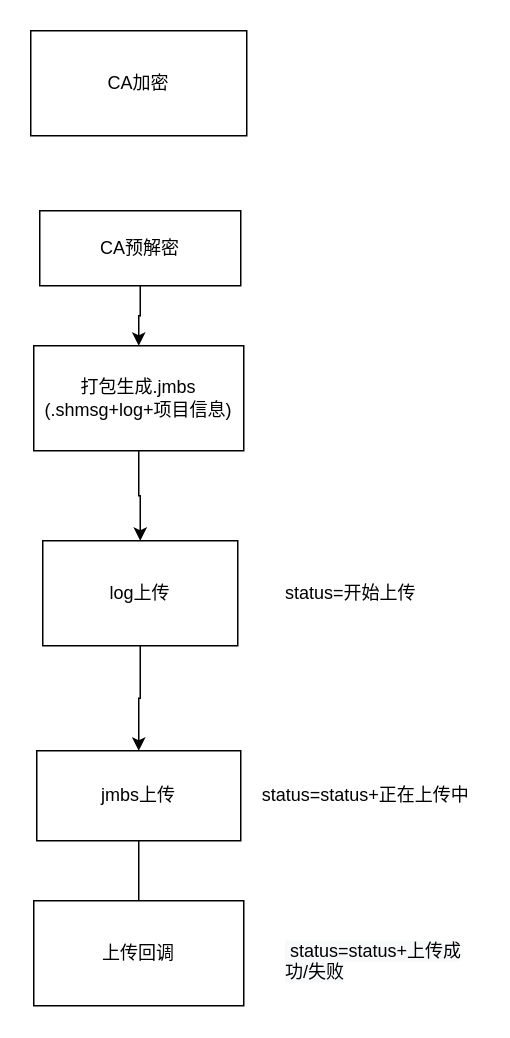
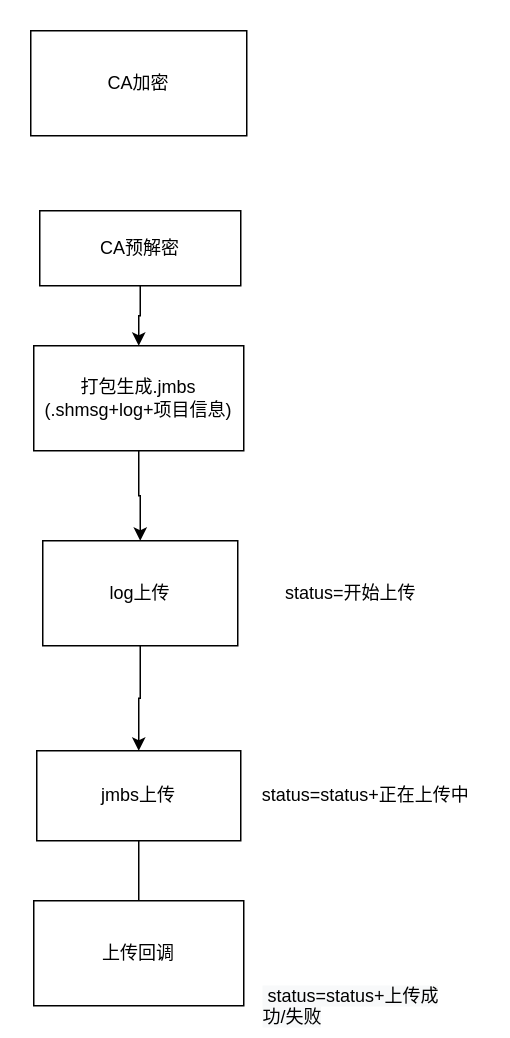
node "status=status+上传成功/失败": moved (380, 953) -> (358, 998)
